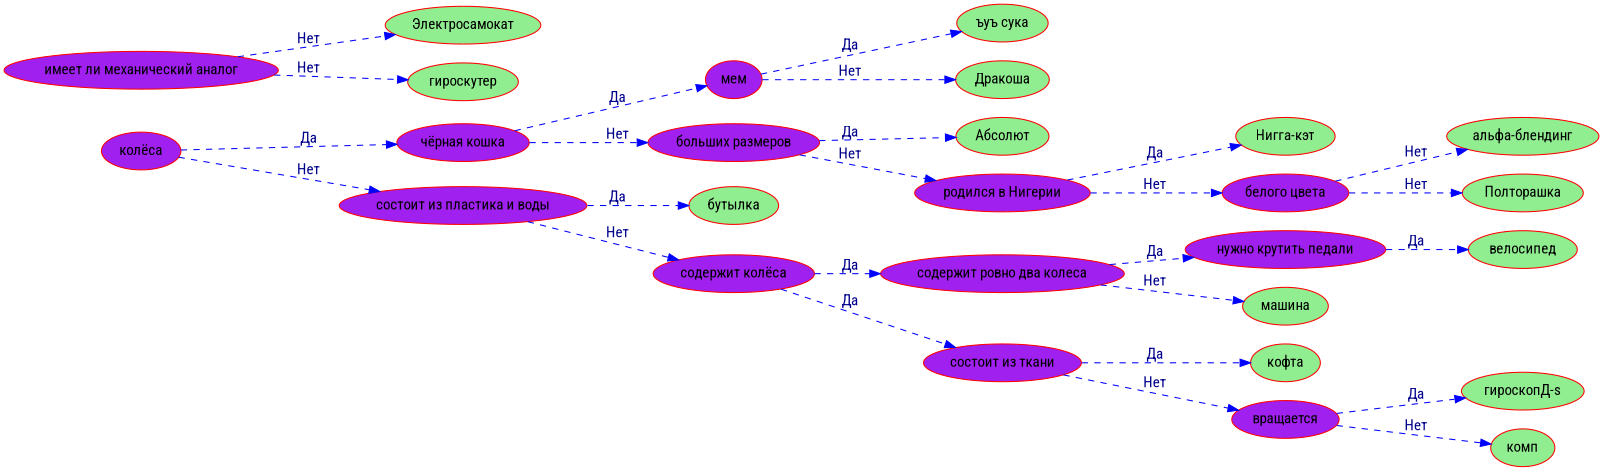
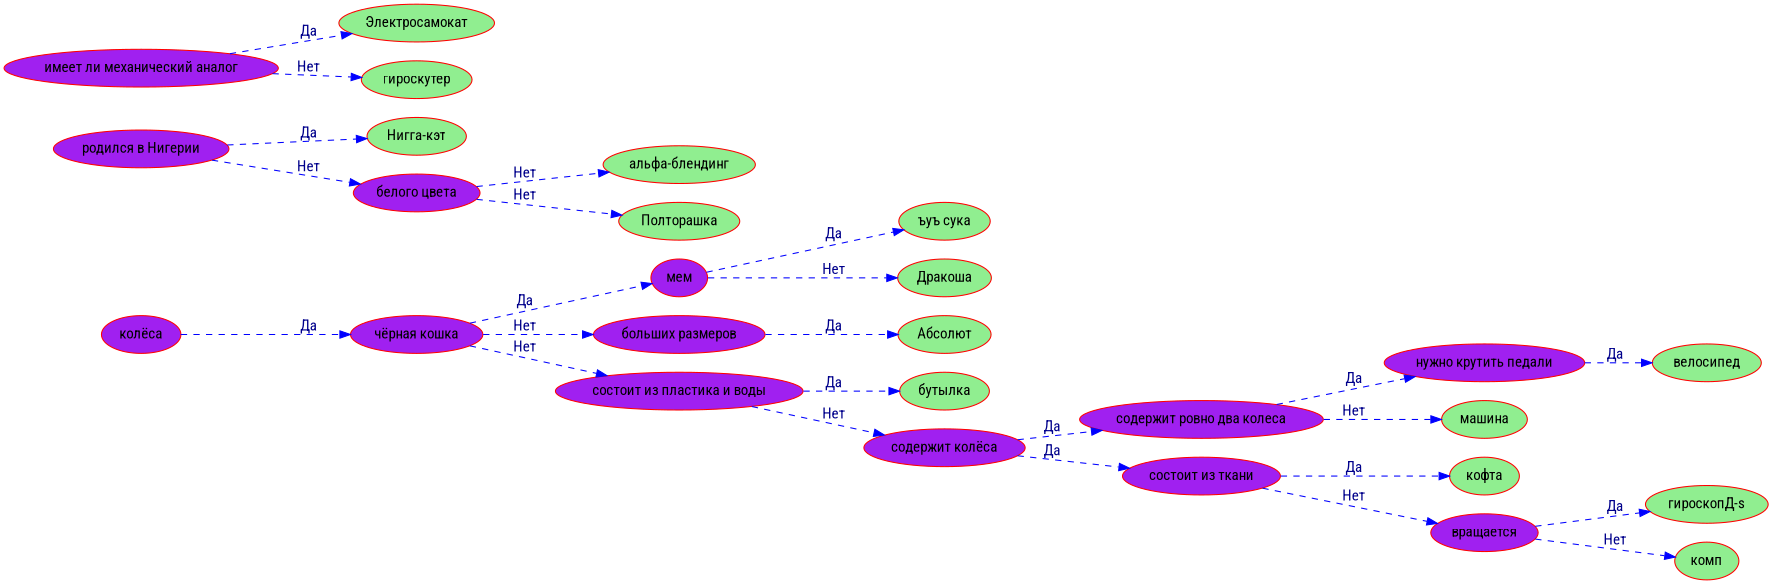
edge "имеет ли механический аналог" -> "Электросамокат": label "Нет" -> "Да"
edge "больших размеров" -> "родился в Нигерии": removed, label "Нет"
edge "колёса" -> "состоит из пластика и воды": now "чёрная кошка" -> "состоит из пластика и воды"
